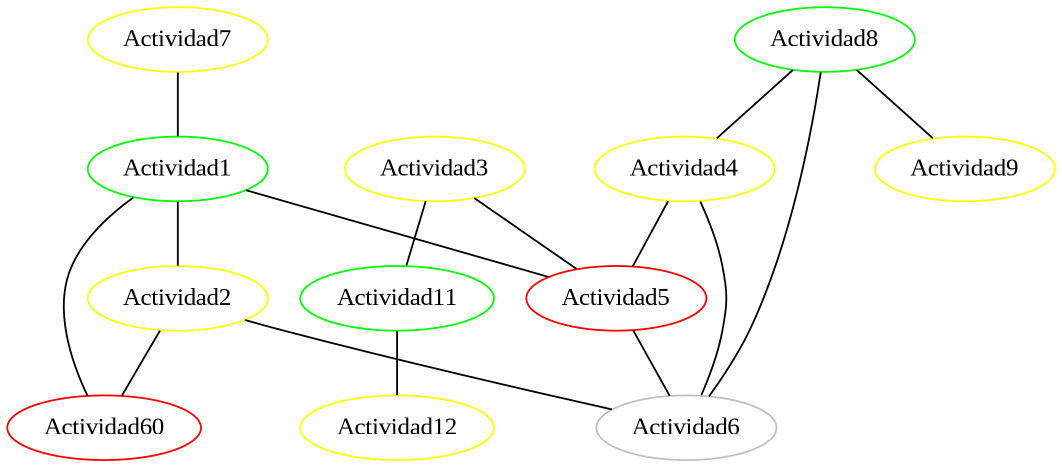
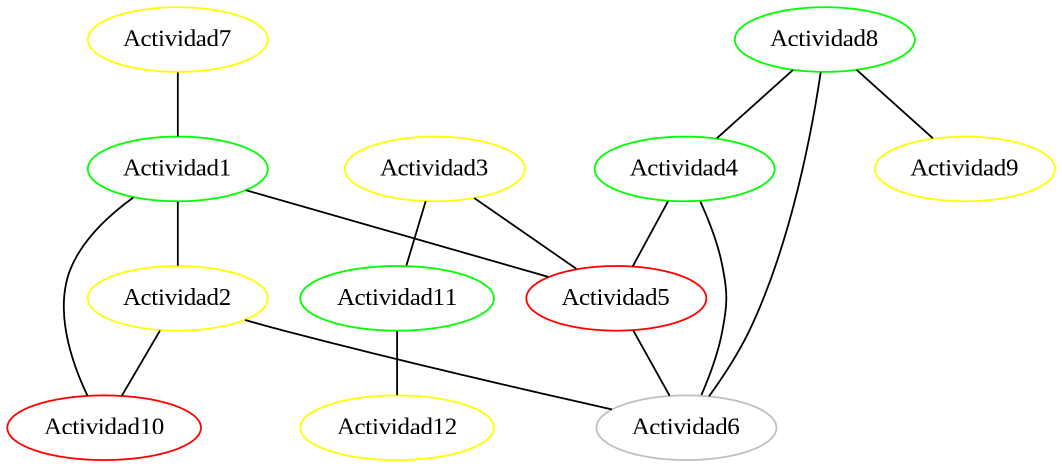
node "Actividad4": color yellow -> green
node "Actividad60": label "Actividad60" -> "Actividad10"
